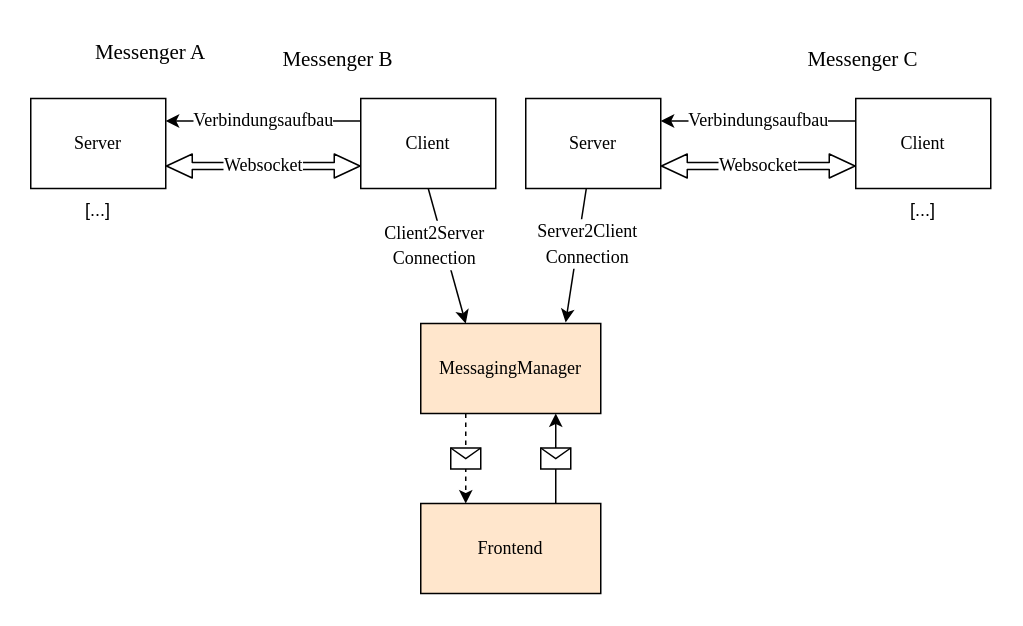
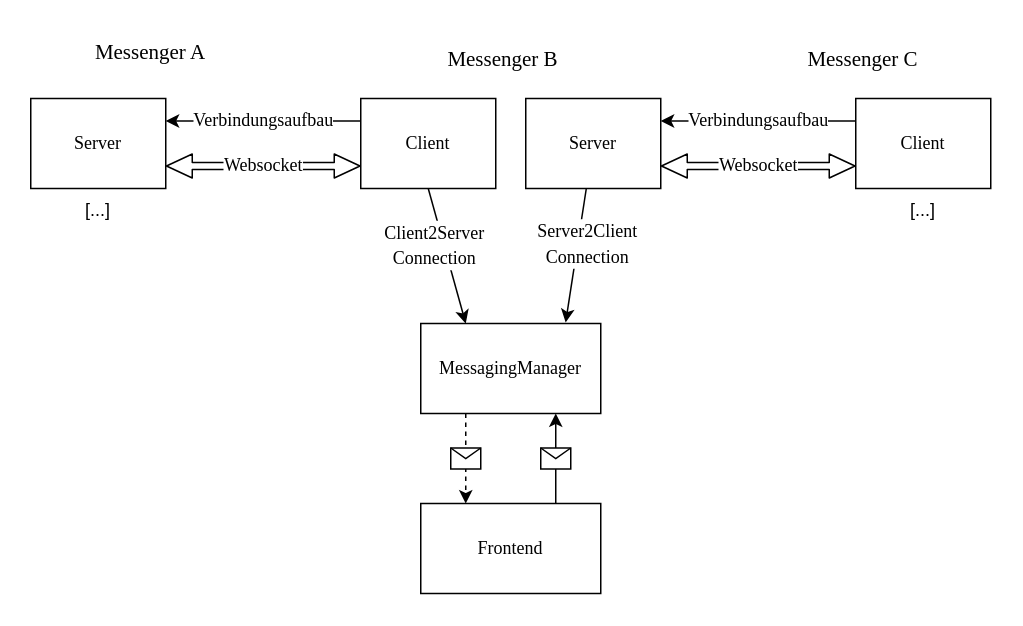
node "Messenger B": moved (338, 61) -> (503, 61)
node "MessagingManager": fillcolor #ffe6cc -> #ffffff
node "Frontend": fillcolor #ffe6cc -> #ffffff
